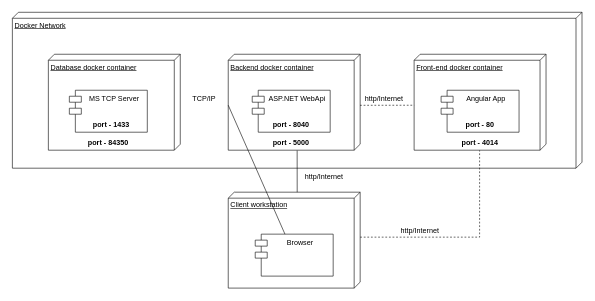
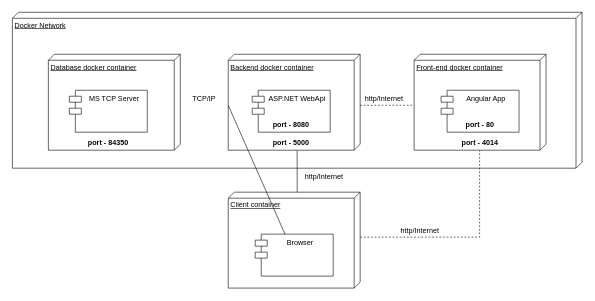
node "port - 1433": removed
node "port - 8040": label "port - 8040" -> "port - 8080"
node "Client workstation": label "Client workstation" -> "Client container"
